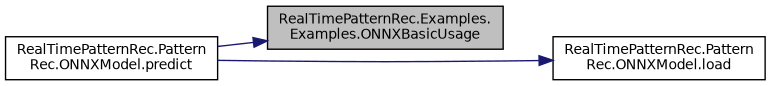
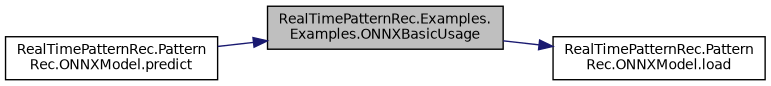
edge "RealTimePatternRec.Pattern Rec.ONNXModel.predict" -> "RealTimePatternRec.Pattern Rec.ONNXModel.load": now "RealTimePatternRec.Examples. Examples.ONNXBasicUsage" -> "RealTimePatternRec.Pattern Rec.ONNXModel.load"
